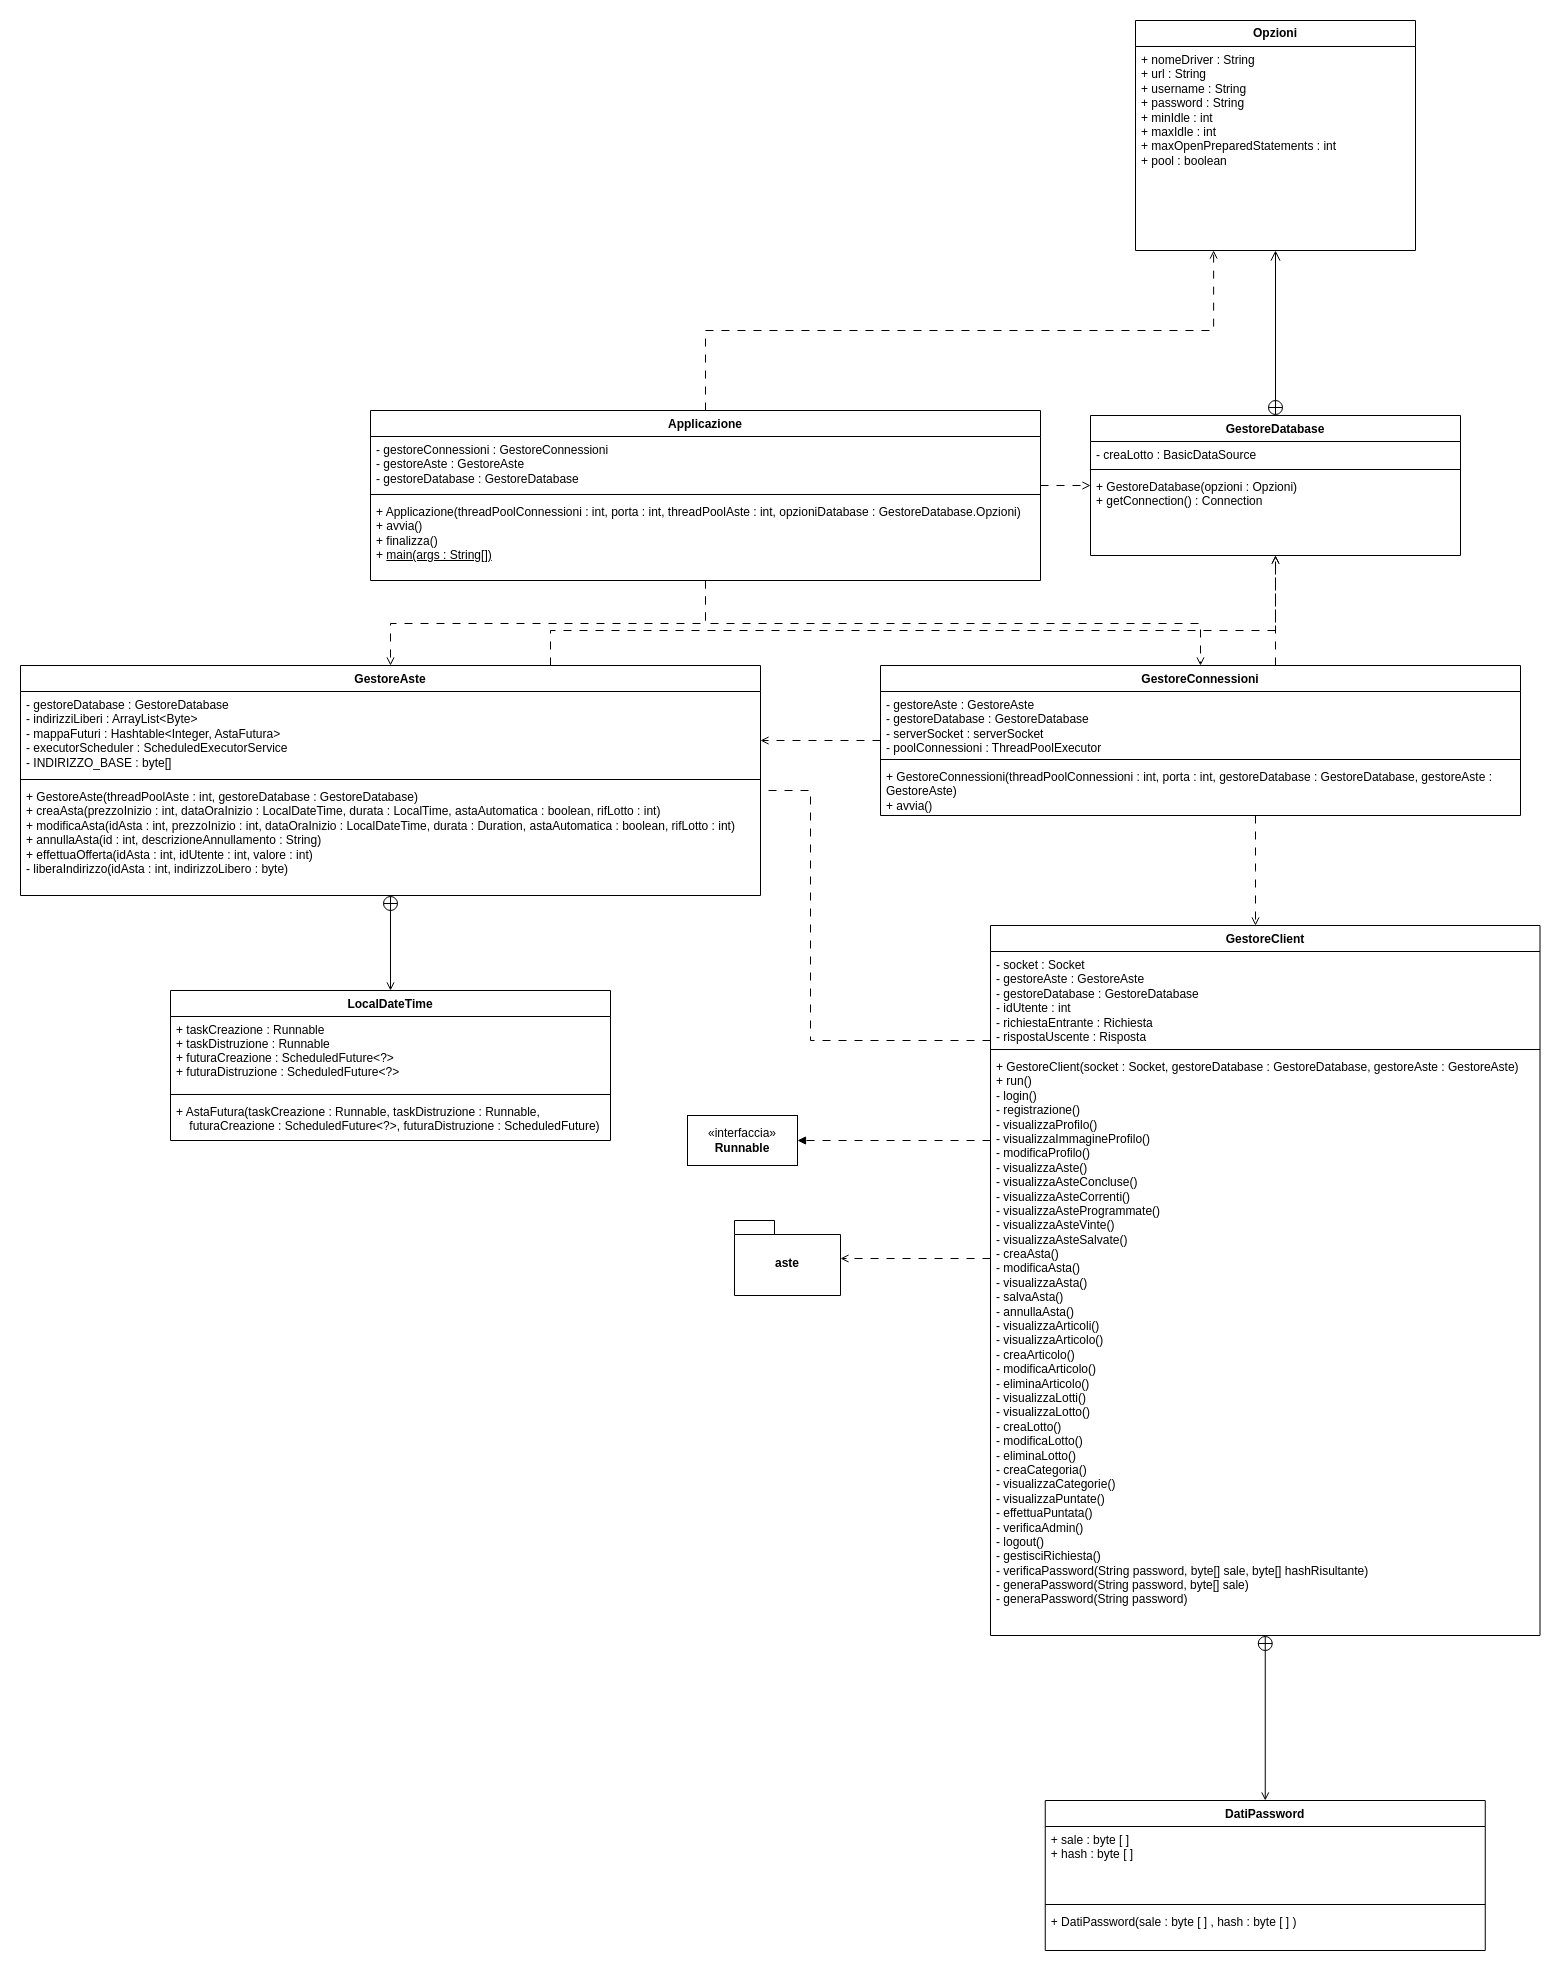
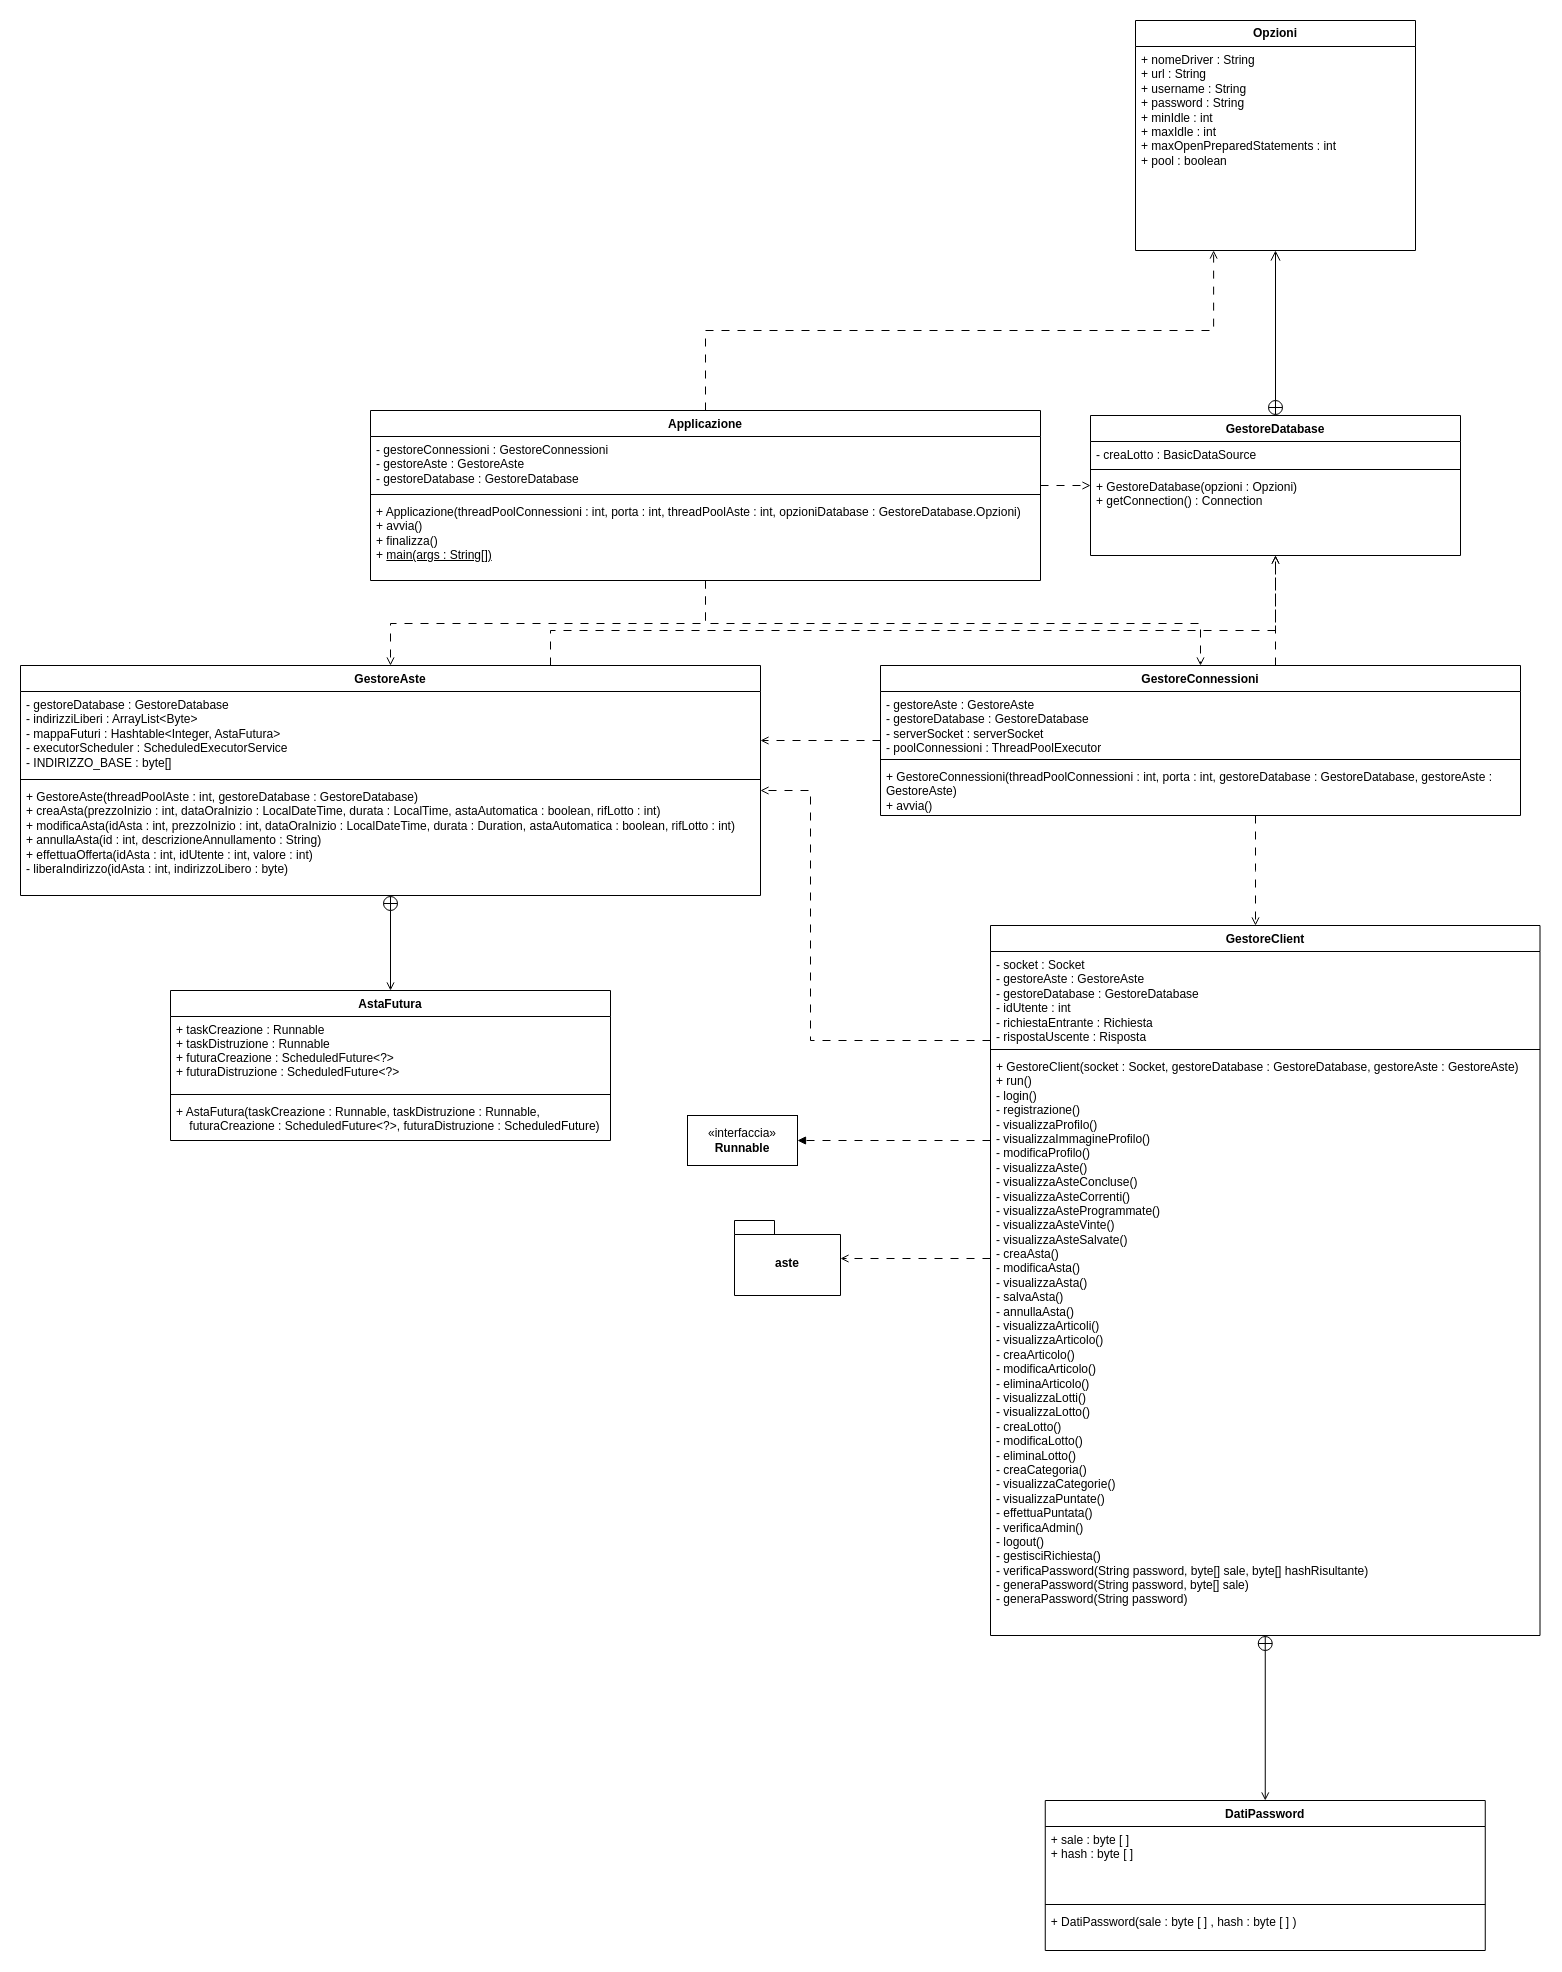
edge "GestoreAste" -- "GestoreClient": arrowhead none -> open
node "LocalDateTime": label "LocalDateTime" -> "AstaFutura"
